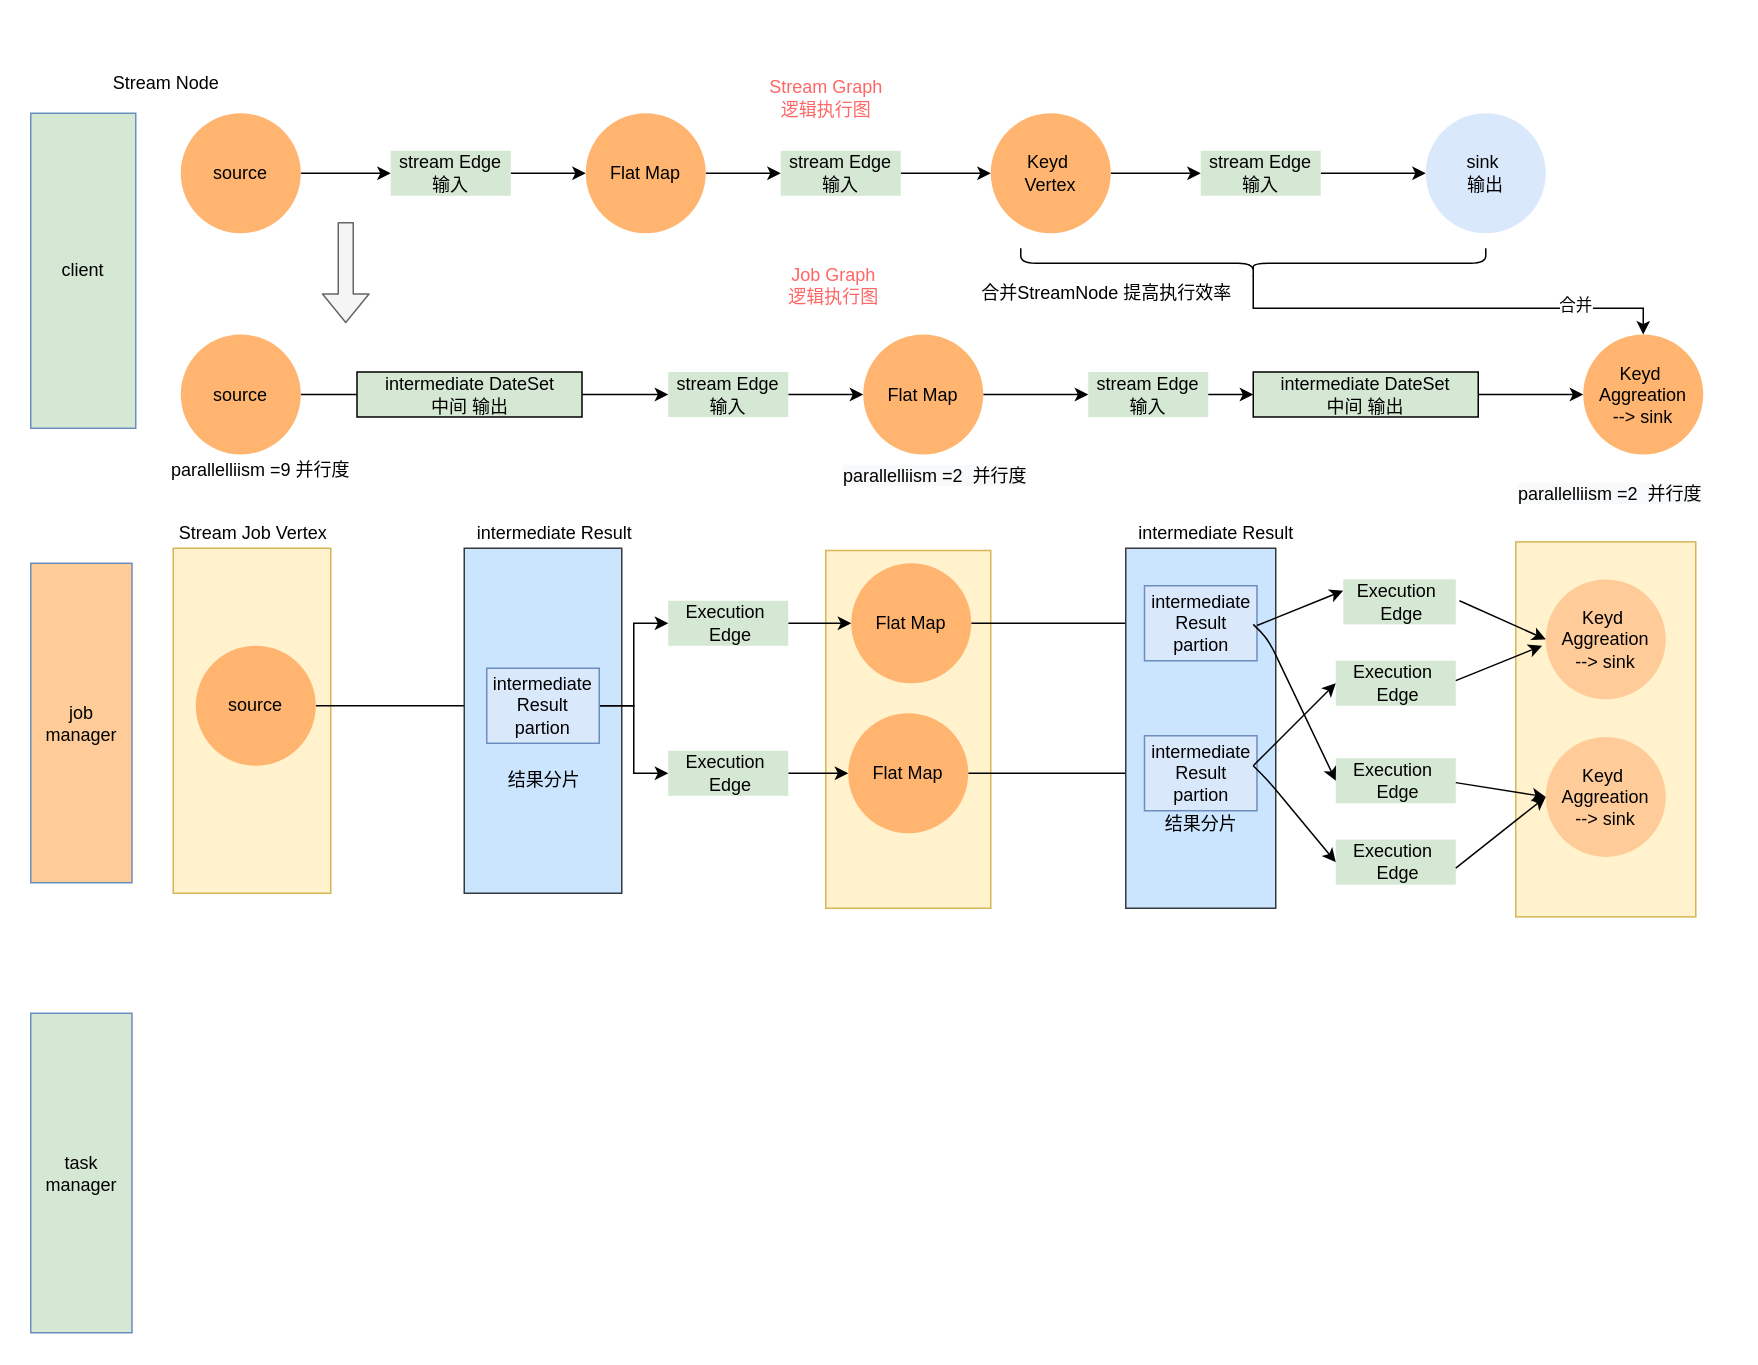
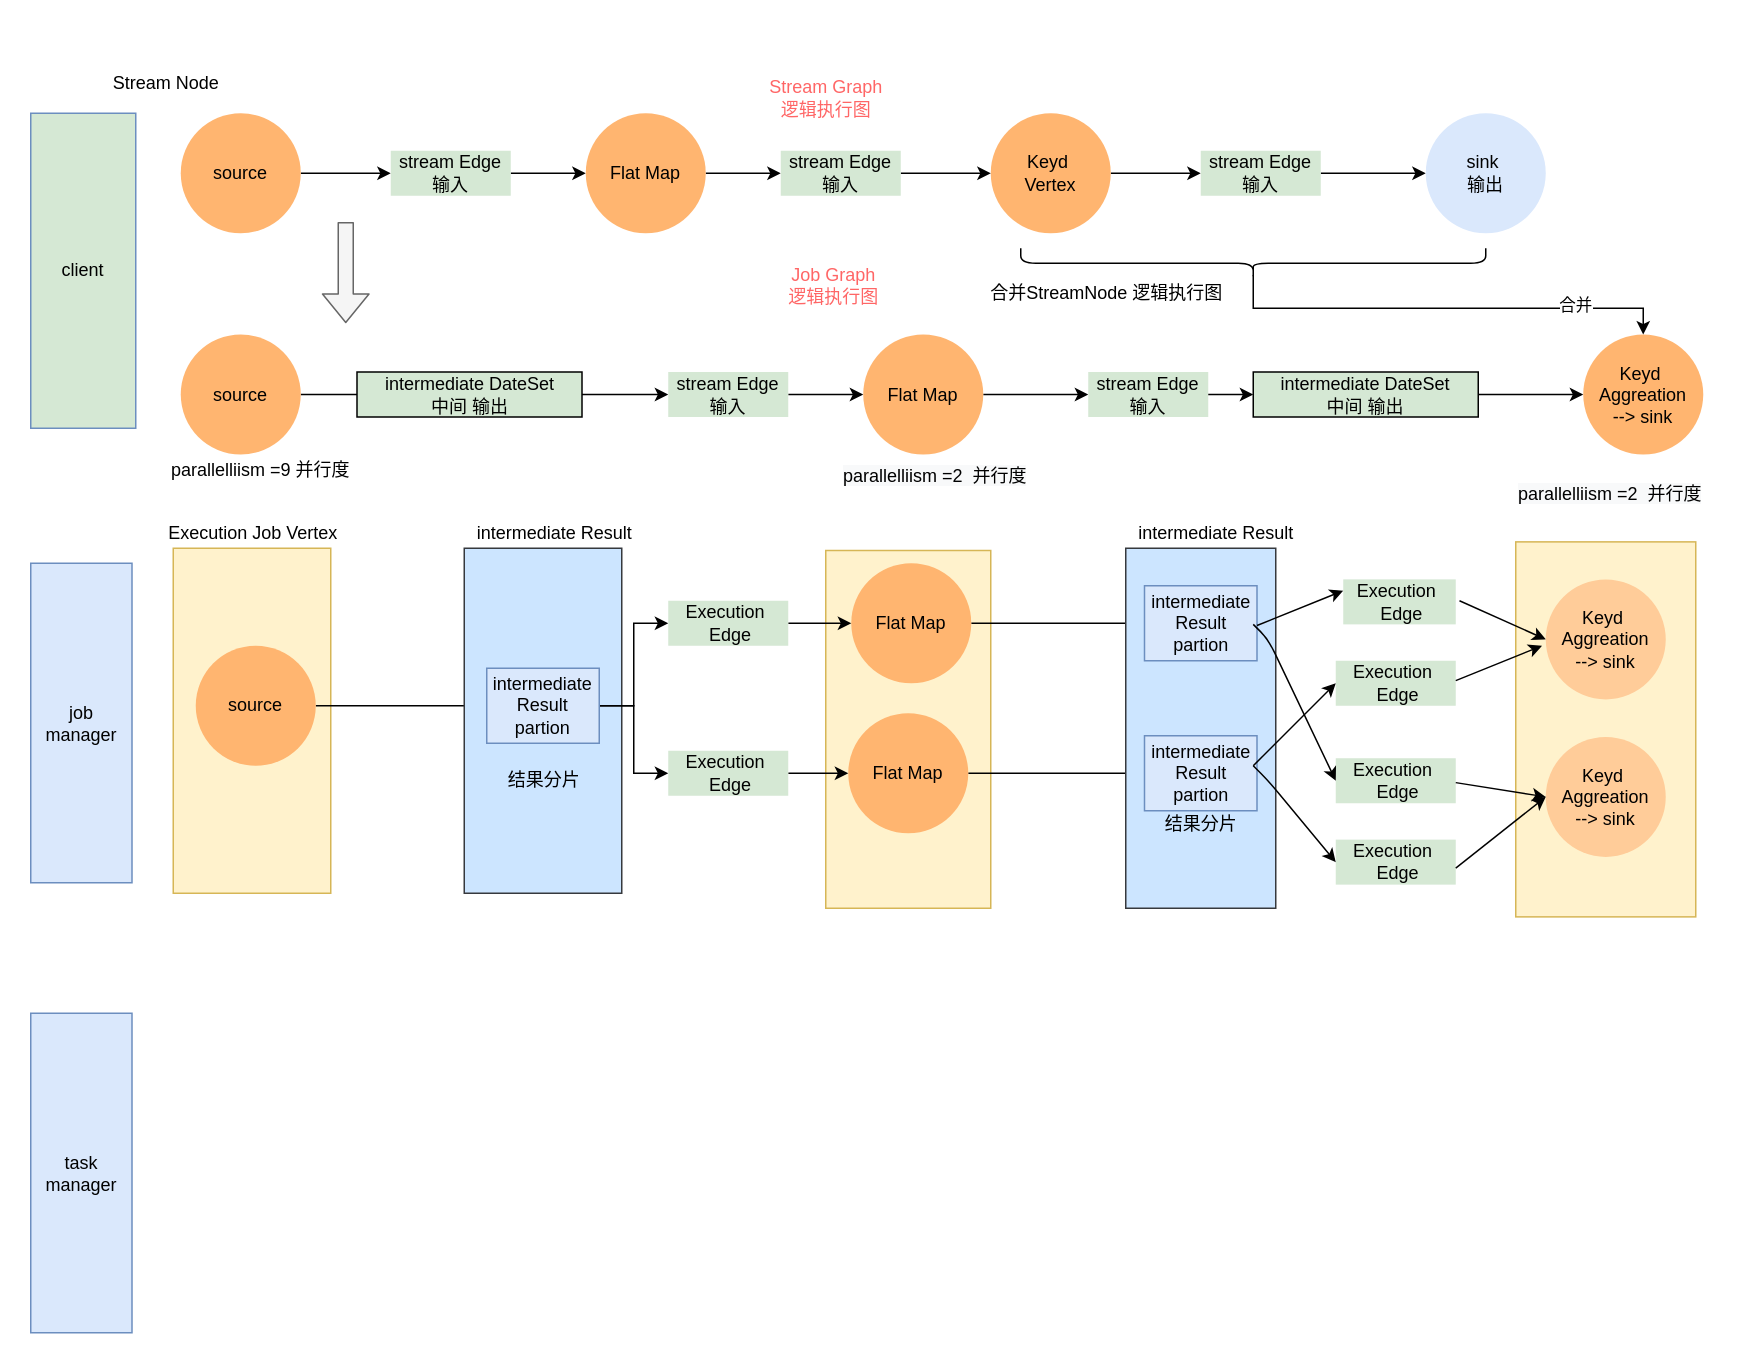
node "合并StreamNode 提高执行效率": label "合并StreamNode 提高执行效率" -> "合并StreamNode 逻辑执行图"
node "Stream Job Vertex": label "Stream Job Vertex" -> "Execution Job Vertex"
node "job manager": fillcolor #ffcc99 -> #dae8fc
node "task manager": fillcolor #d5e8d4 -> #dae8fc
